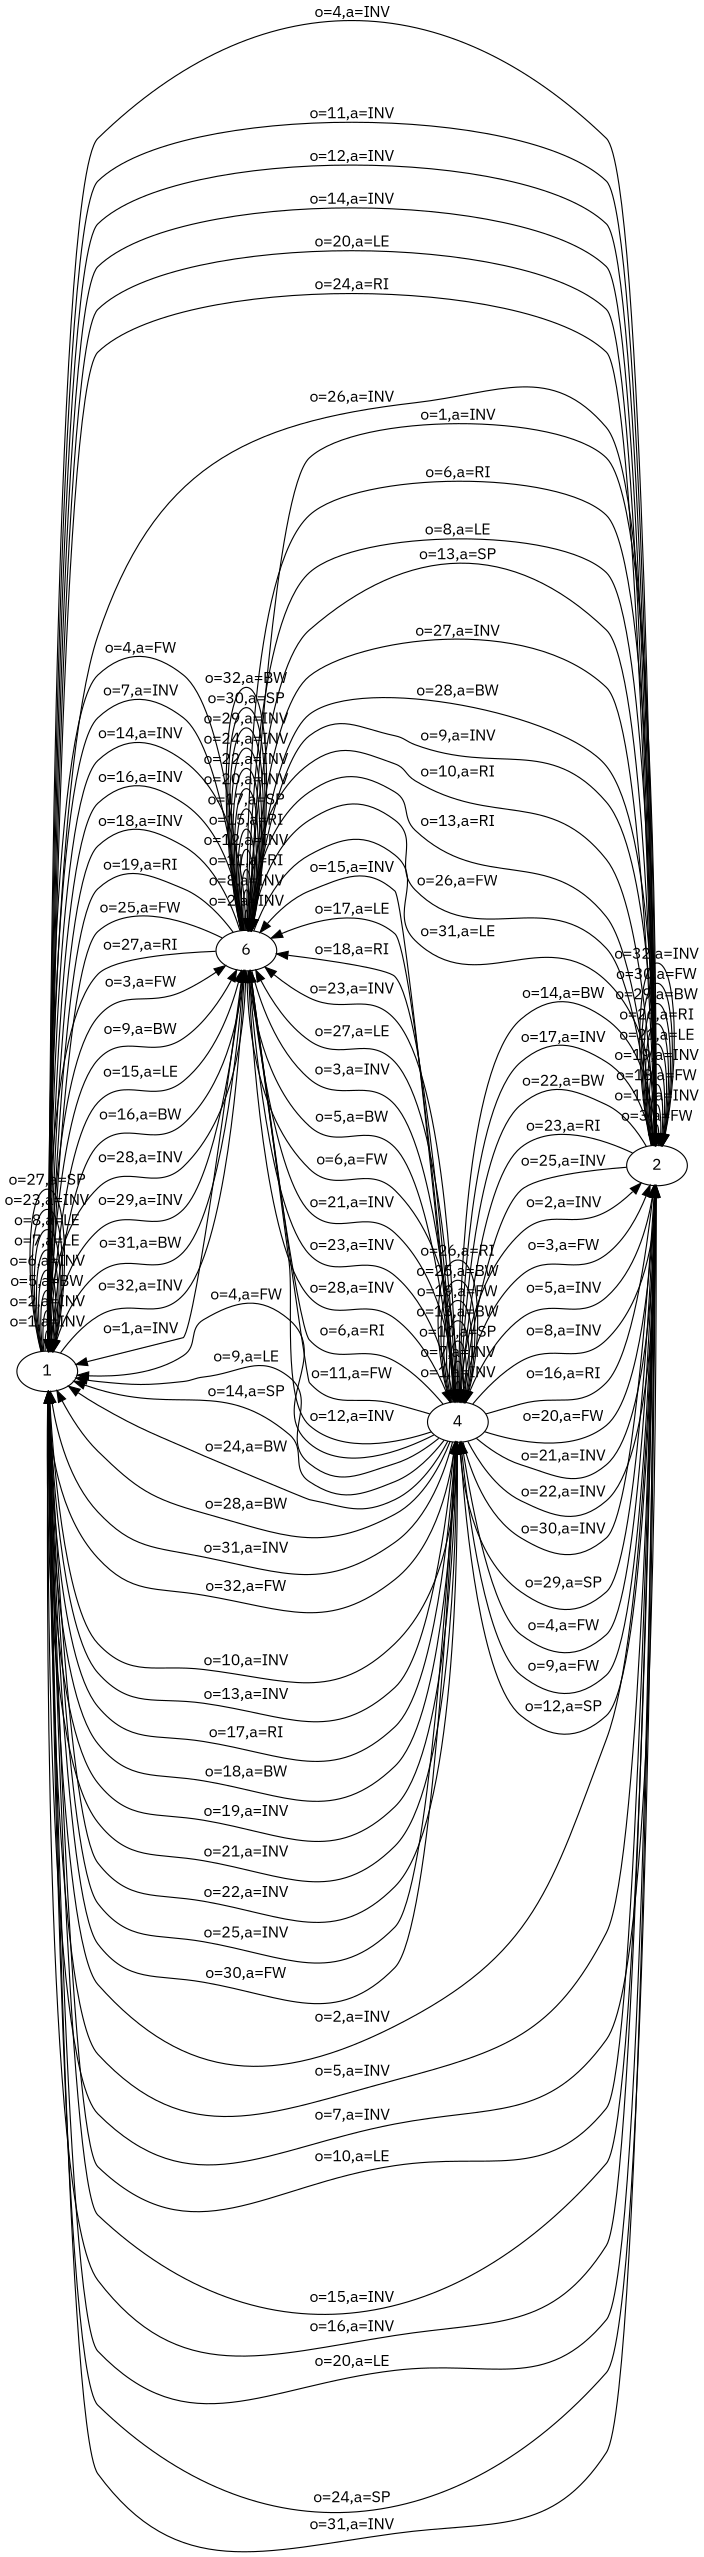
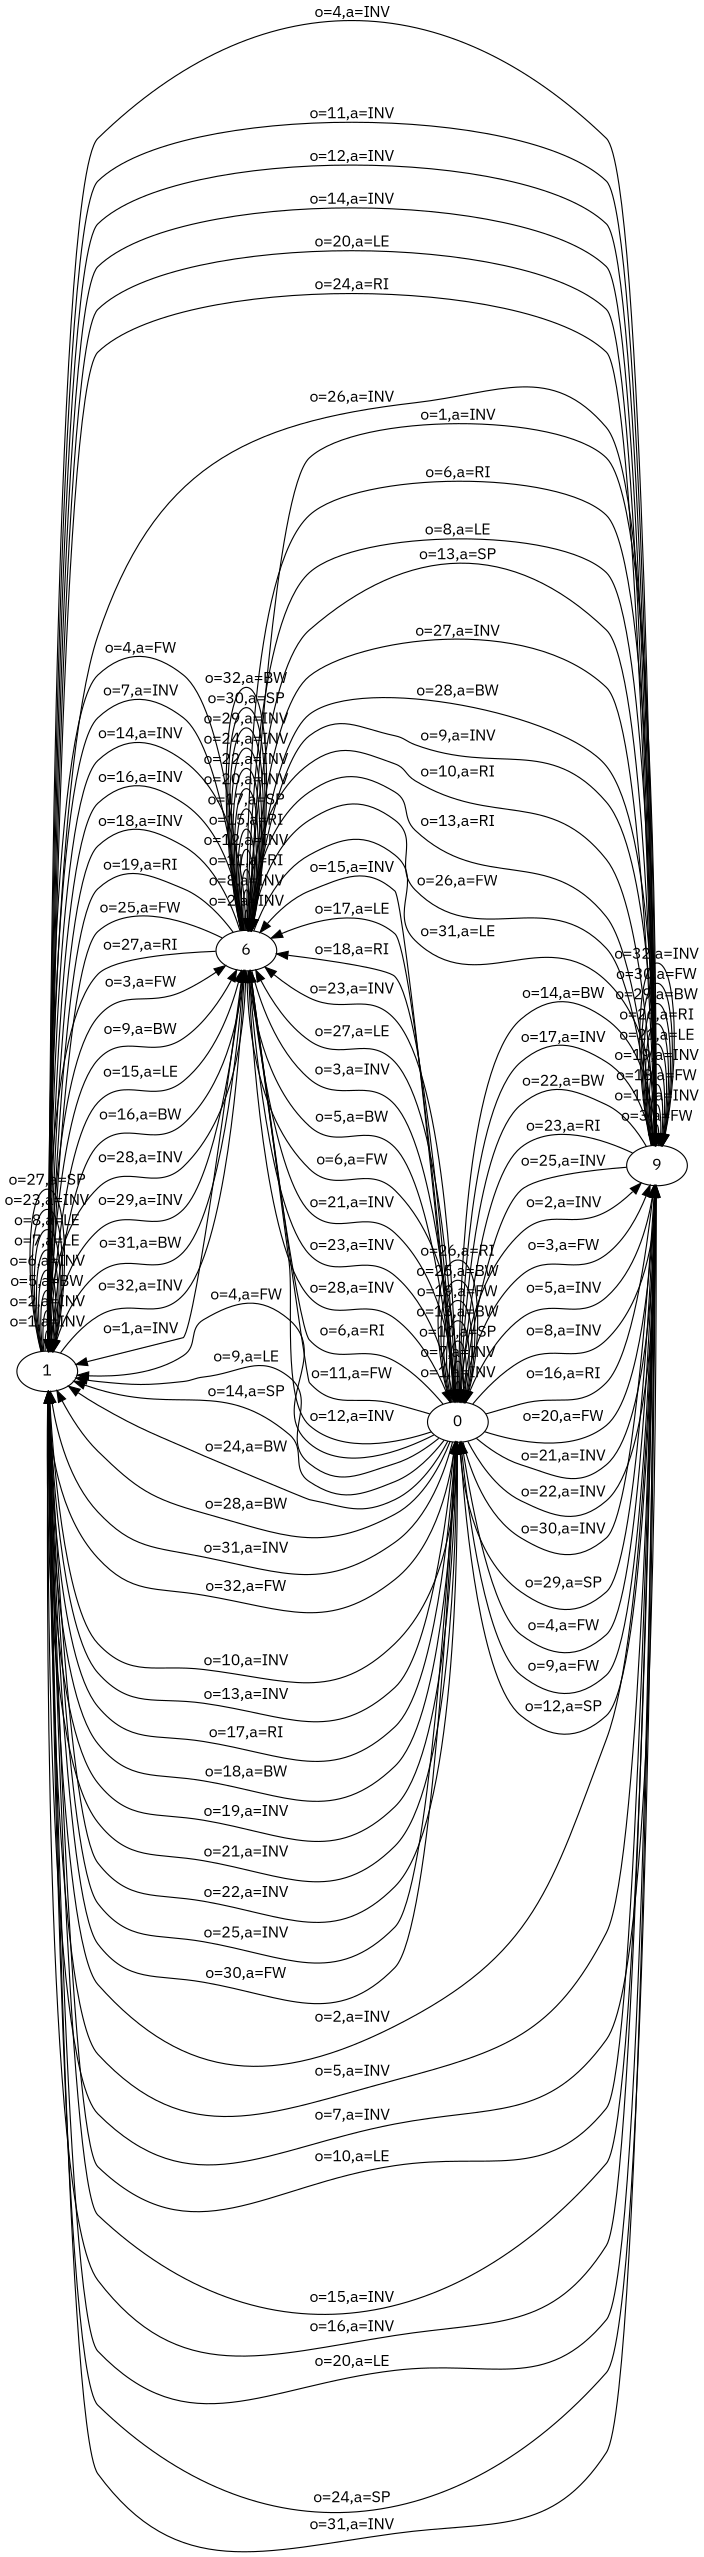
node "2": label "2" -> "9"
node "4": label "4" -> "0"
